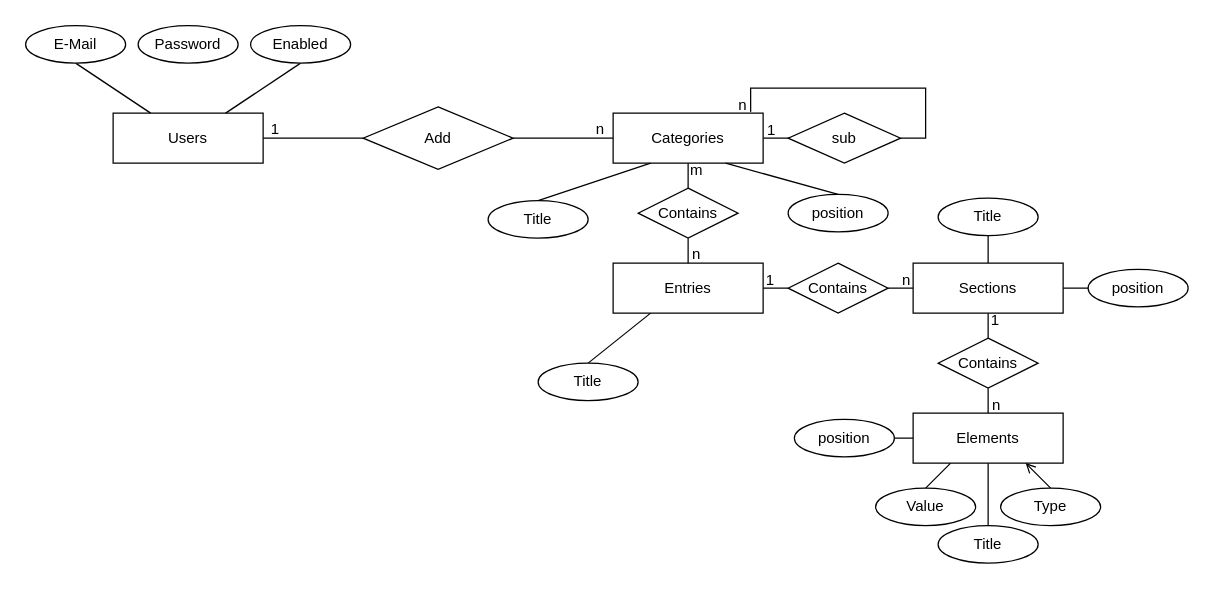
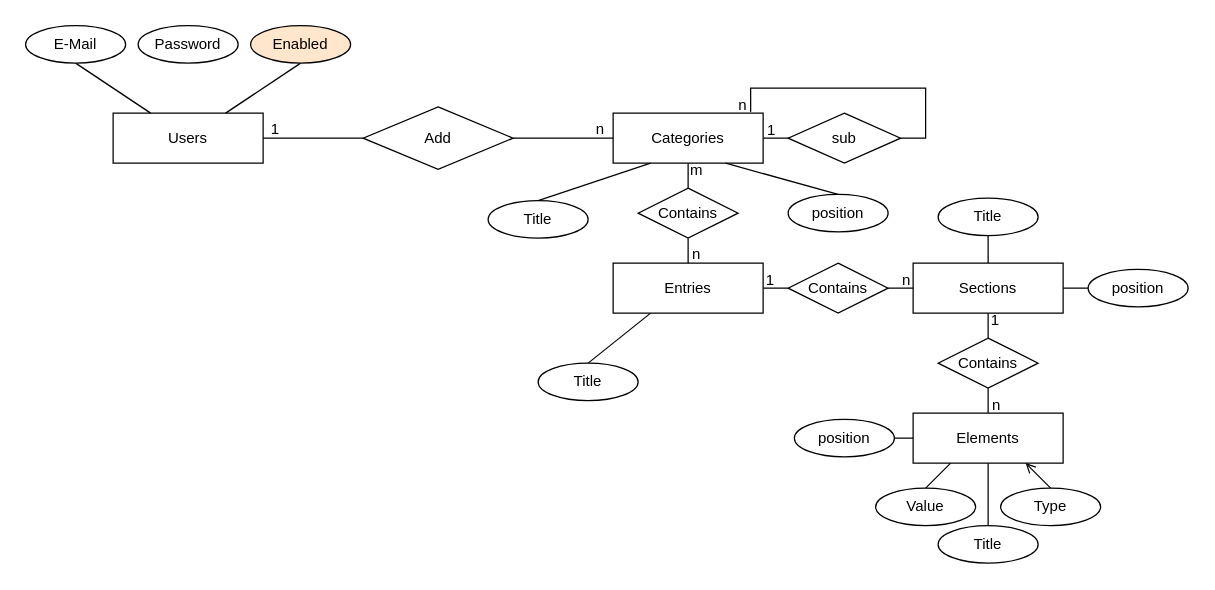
node "Enabled": fillcolor #ffffff -> #ffe6cc
